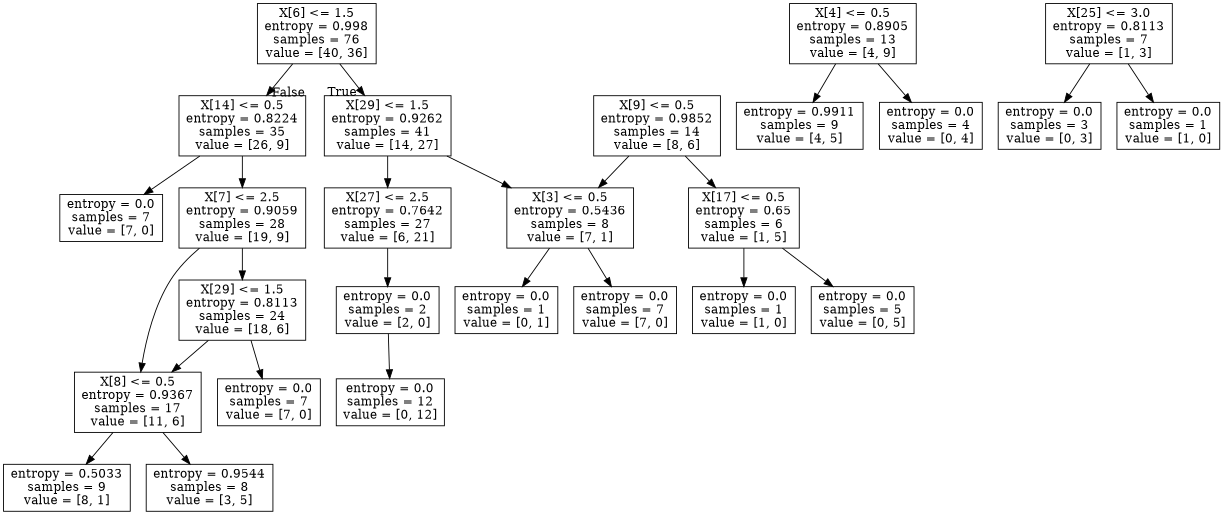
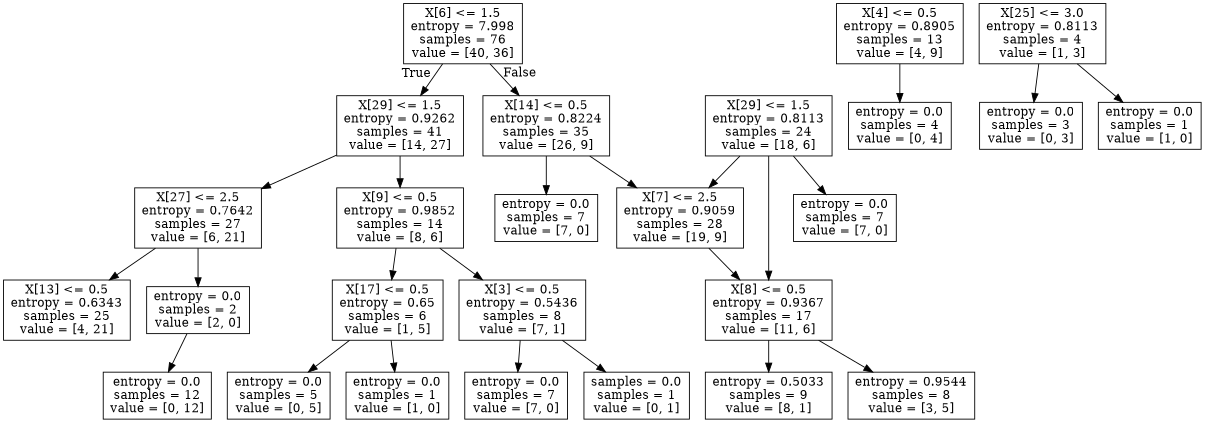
node "X[6] <= 1.5 entropy = 0.998 samples = 76 value = [40, 36]": label "X[6] <= 1.5 entropy = 0.998 samples = 76 value = [40, 36]" -> "X[6] <= 1.5 entropy = 7.998 samples = 76 value = [40, 36]"
node "X[25] <= 3.0 entropy = 0.8113 samples = 7 value = [1, 3]": label "X[25] <= 3.0 entropy = 0.8113 samples = 7 value = [1, 3]" -> "X[25] <= 3.0 entropy = 0.8113 samples = 4 value = [1, 3]"
node "entropy = 0.9911 samples = 9 value = [4, 5]": removed
edge "X[29] <= 1.5 entropy = 0.9262 samples = 41 value = [14, 27]" -> "X[3] <= 0.5 entropy = 0.5436 samples = 8 value = [7, 1]": now "X[29] <= 1.5 entropy = 0.9262 samples = 41 value = [14, 27]" -> "X[9] <= 0.5 entropy = 0.9852 samples = 14 value = [8, 6]"
edge "X[7] <= 2.5 entropy = 0.9059 samples = 28 value = [19, 9]" -> "X[29] <= 1.5 entropy = 0.8113 samples = 24 value = [18, 6]": reversed
node "X[13] <= 0.5 entropy = 0.6343 samples = 25 value = [4, 21]": added
node "entropy = 0.0 samples = 1 value = [0, 1]": label "entropy = 0.0 samples = 1 value = [0, 1]" -> "samples = 0.0 samples = 1 value = [0, 1]"
